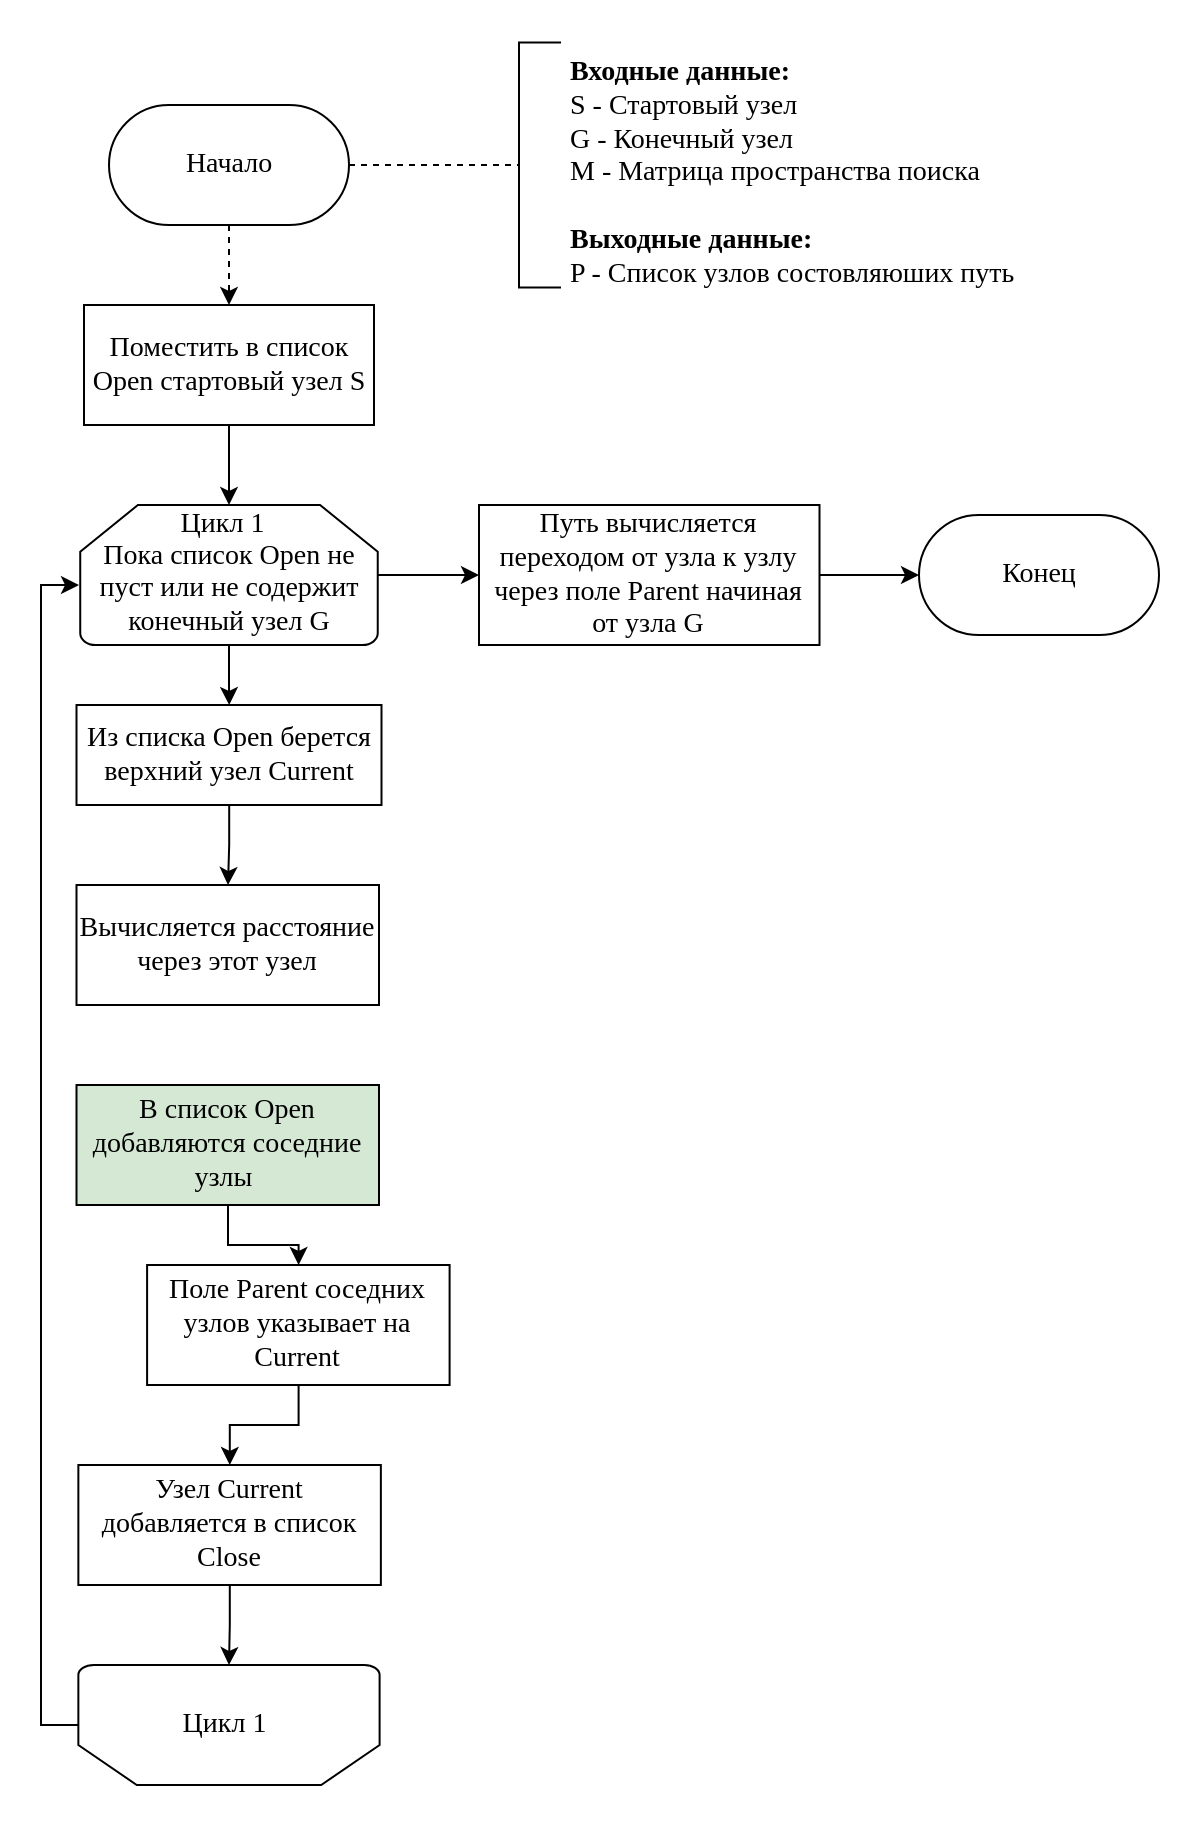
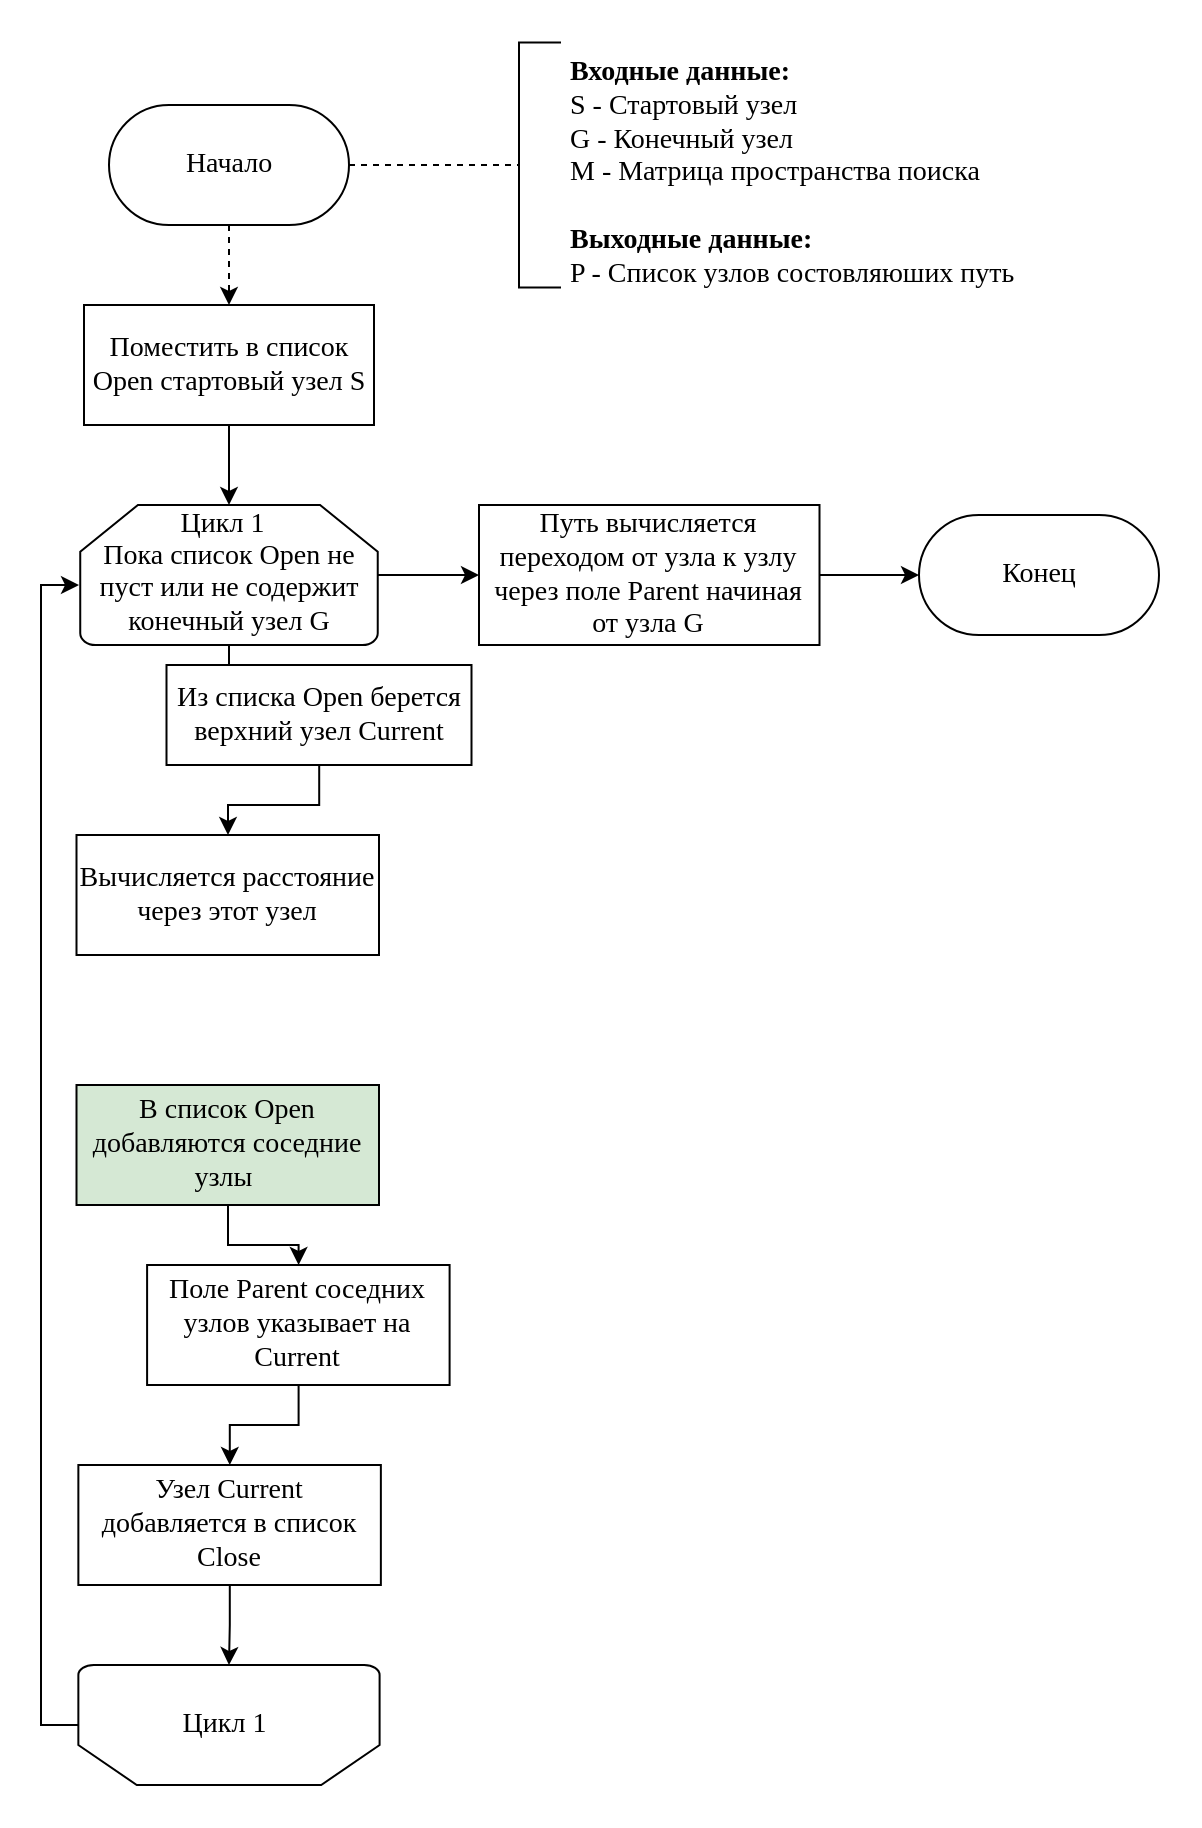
node "Из списка Open берется верхний узел Current": moved (229, 755) -> (319, 715)
node "Вычисляется расстояние через этот узел": moved (228, 945) -> (228, 895)
